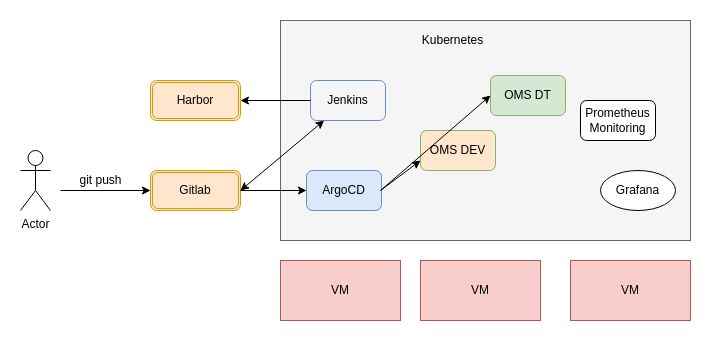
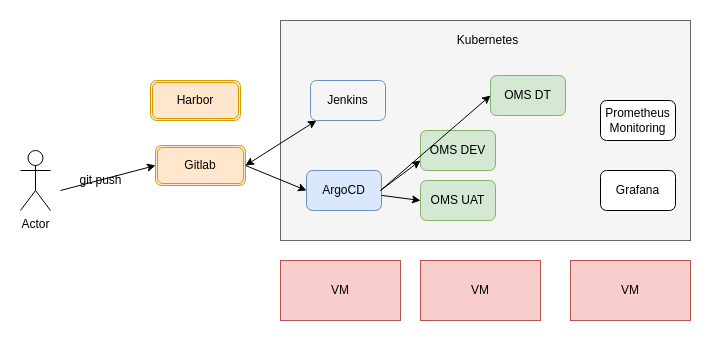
node "Kubernetes": moved (453, 41) -> (488, 41)
edge "Jenkins" -> "Harbor": removed
node "Prometheus Monitoring": moved (618, 121) -> (638, 121)
node "OMS DEV": fillcolor #ffe6cc -> #d5e8d4
node "Gitlab": moved (196, 191) -> (201, 166)
node "Grafana": shape ellipse -> rounded rectangle
edge "ArgoCD" -> "OMS UAT": added
node "OMS UAT": added
